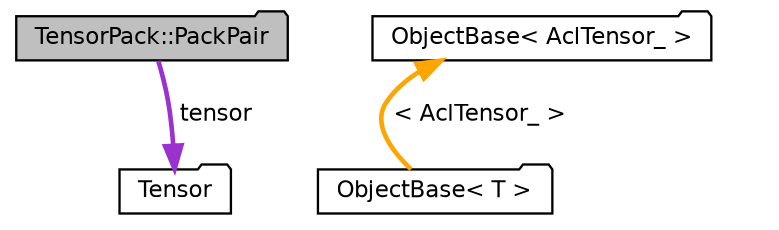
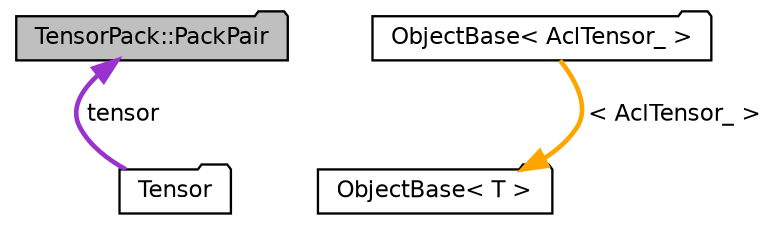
edge "TensorPack::PackPair" -> "Tensor": reversed
edge "ObjectBase< T >" -> "ObjectBase< AclTensor_ >": reversed
